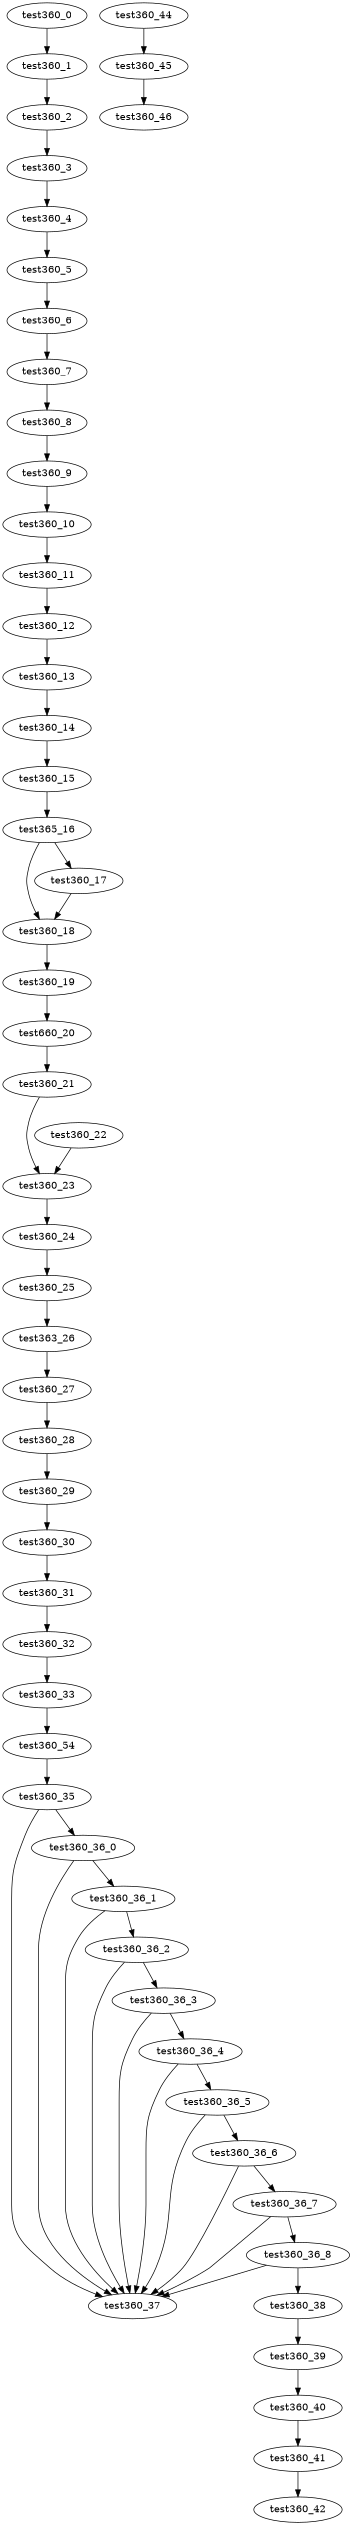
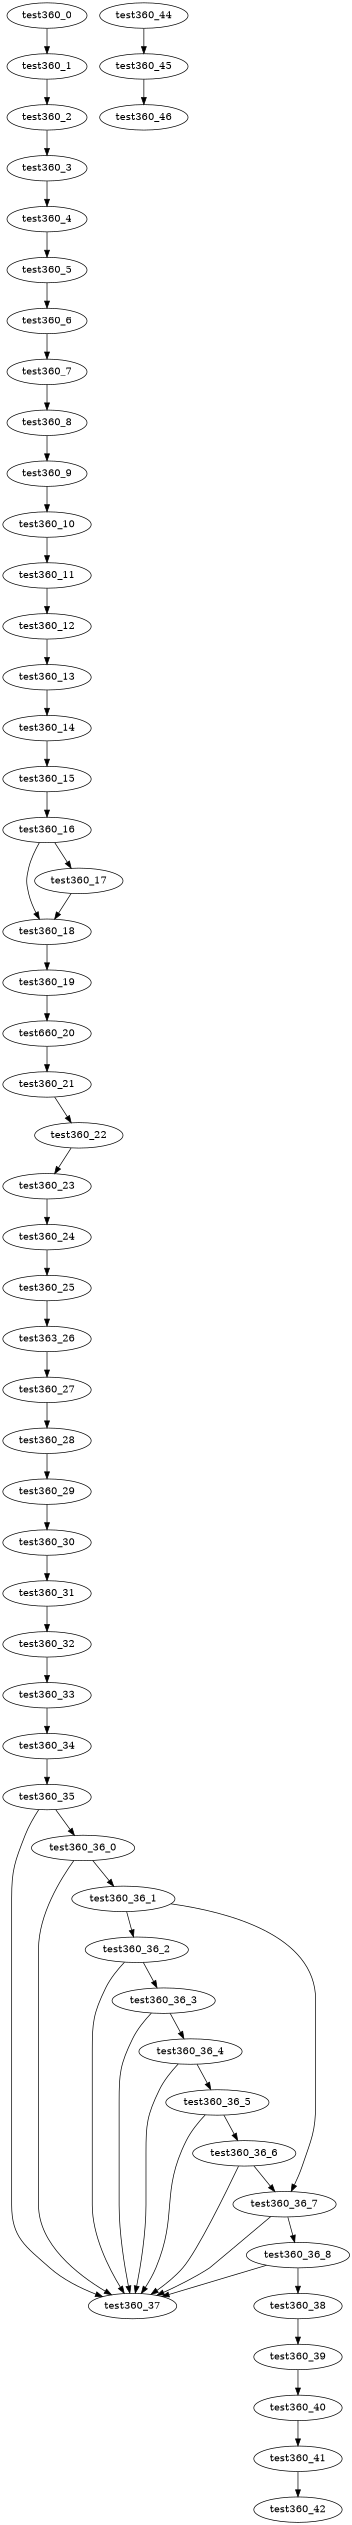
node "test365_16": label "test365_16" -> "test360_16"
edge "test360_21" -> "test360_23": now "test360_21" -> "test360_22"
node "test360_54": label "test360_54" -> "test360_34"
edge "test360_36_1" -> "test360_37": now "test360_36_1" -> "test360_36_7"
